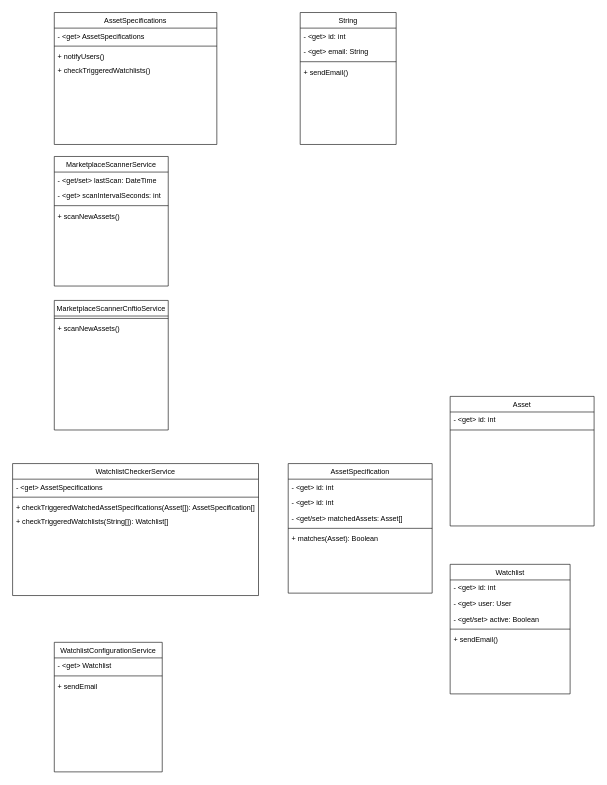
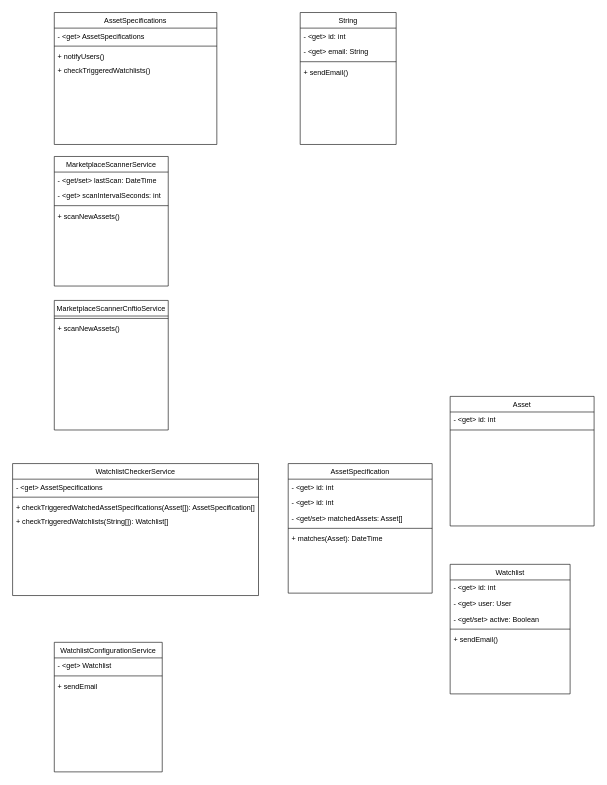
node "+ matches(Asset): Boolean": label "+ matches(Asset): Boolean" -> "+ matches(Asset): DateTime"
